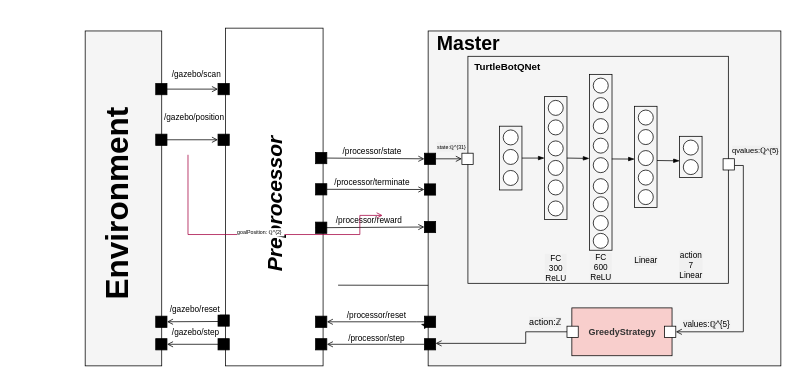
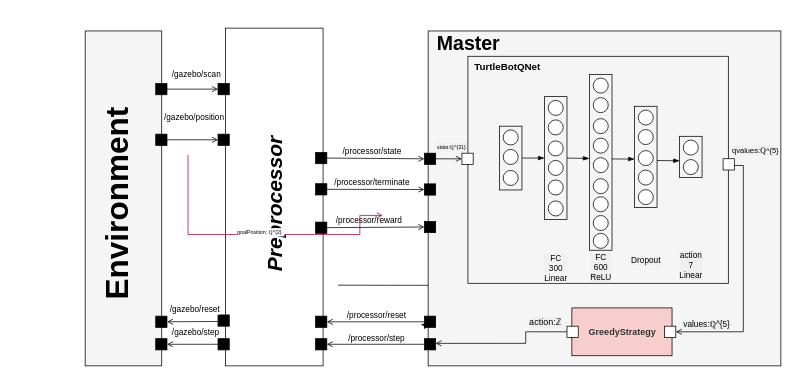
node "Linear": label "Linear" -> "Dropout"
node "FC 300 ReLU": label "FC 300 ReLU" -> "FC 300 Linear"
